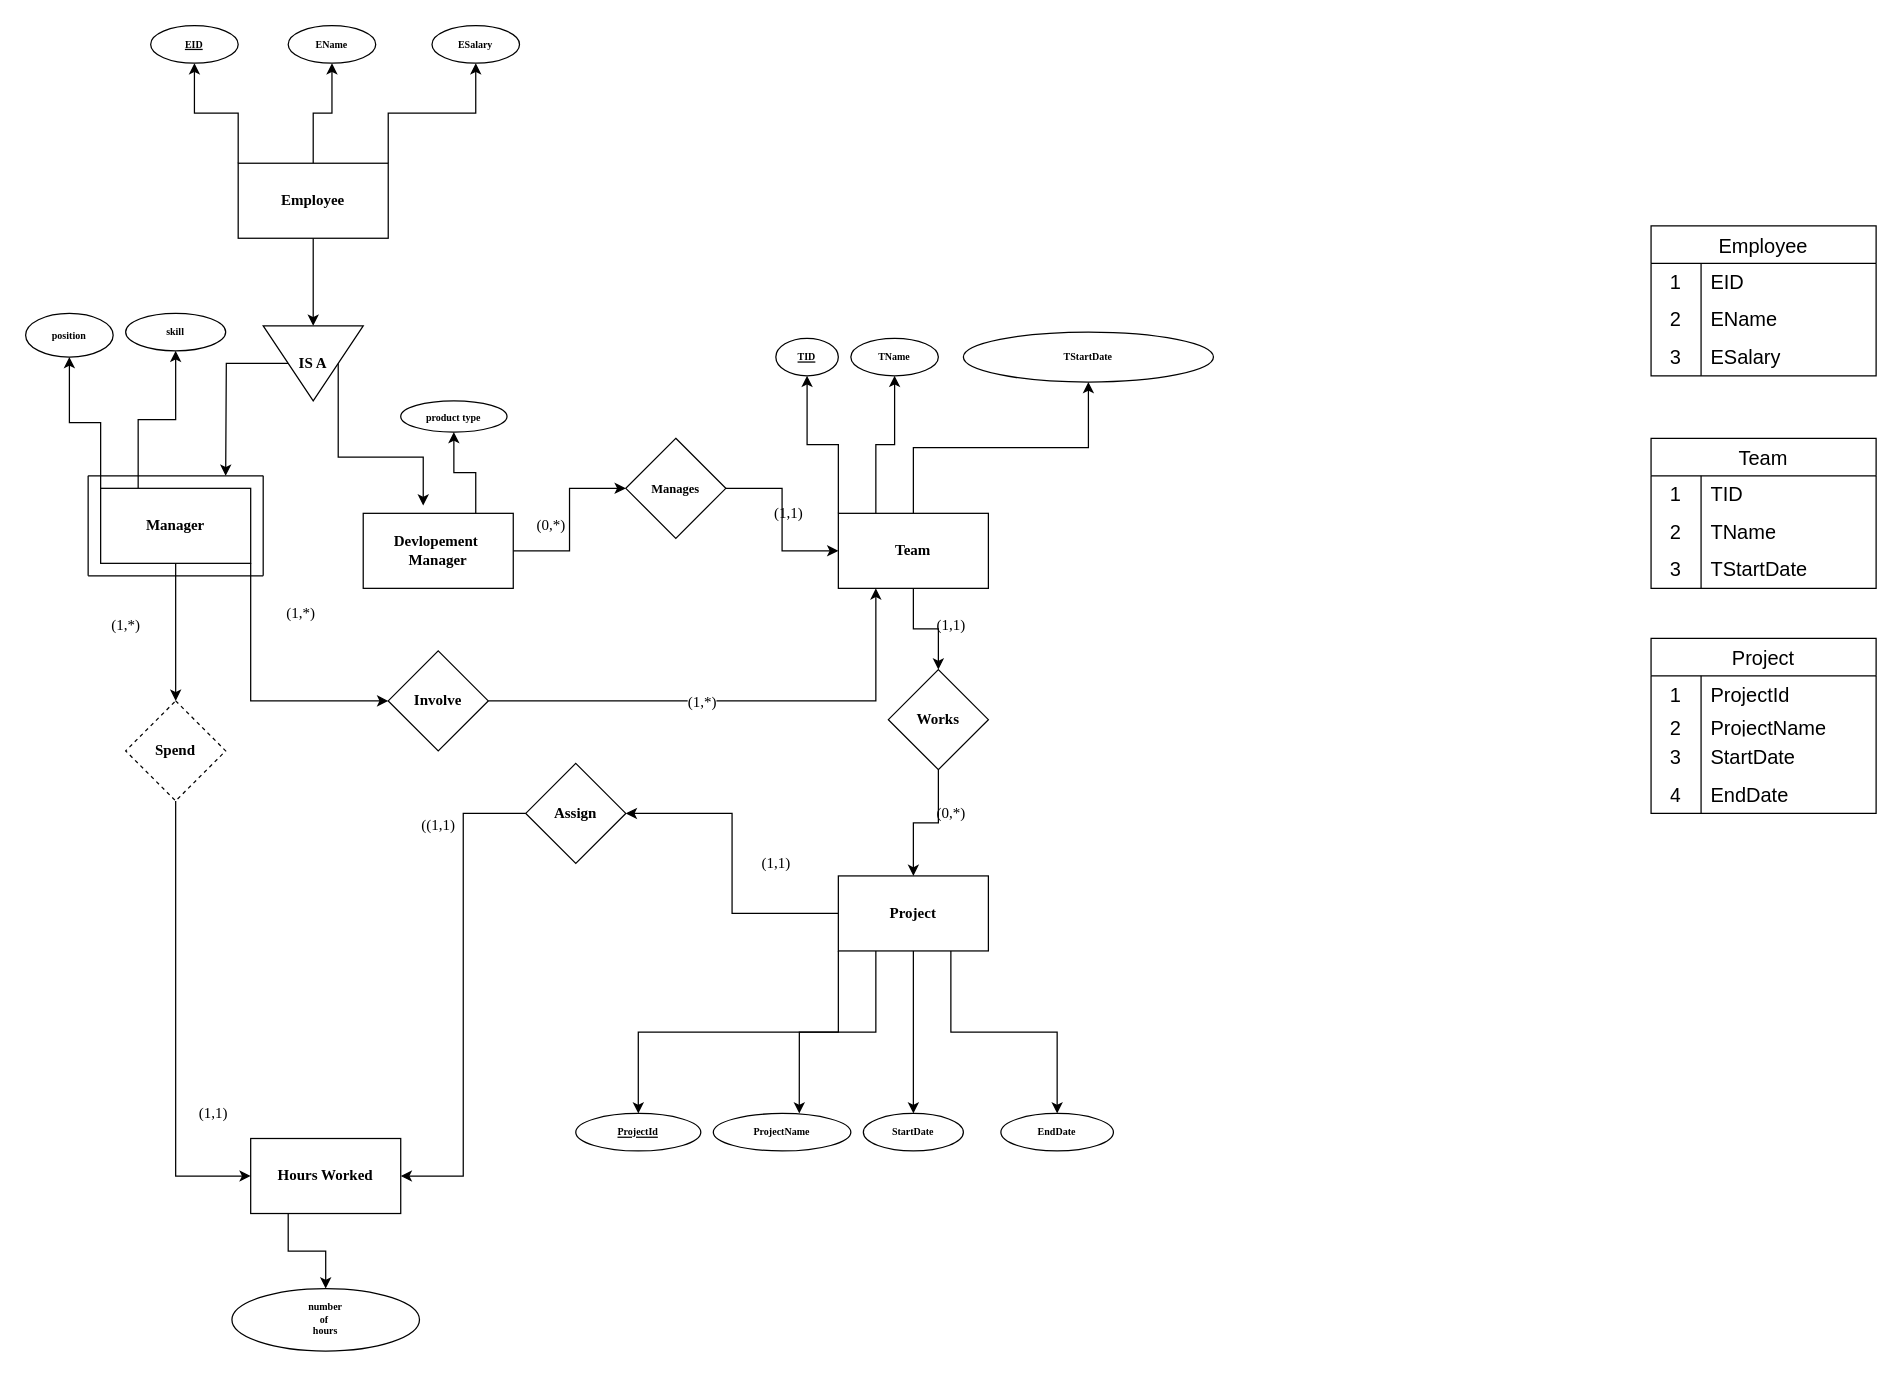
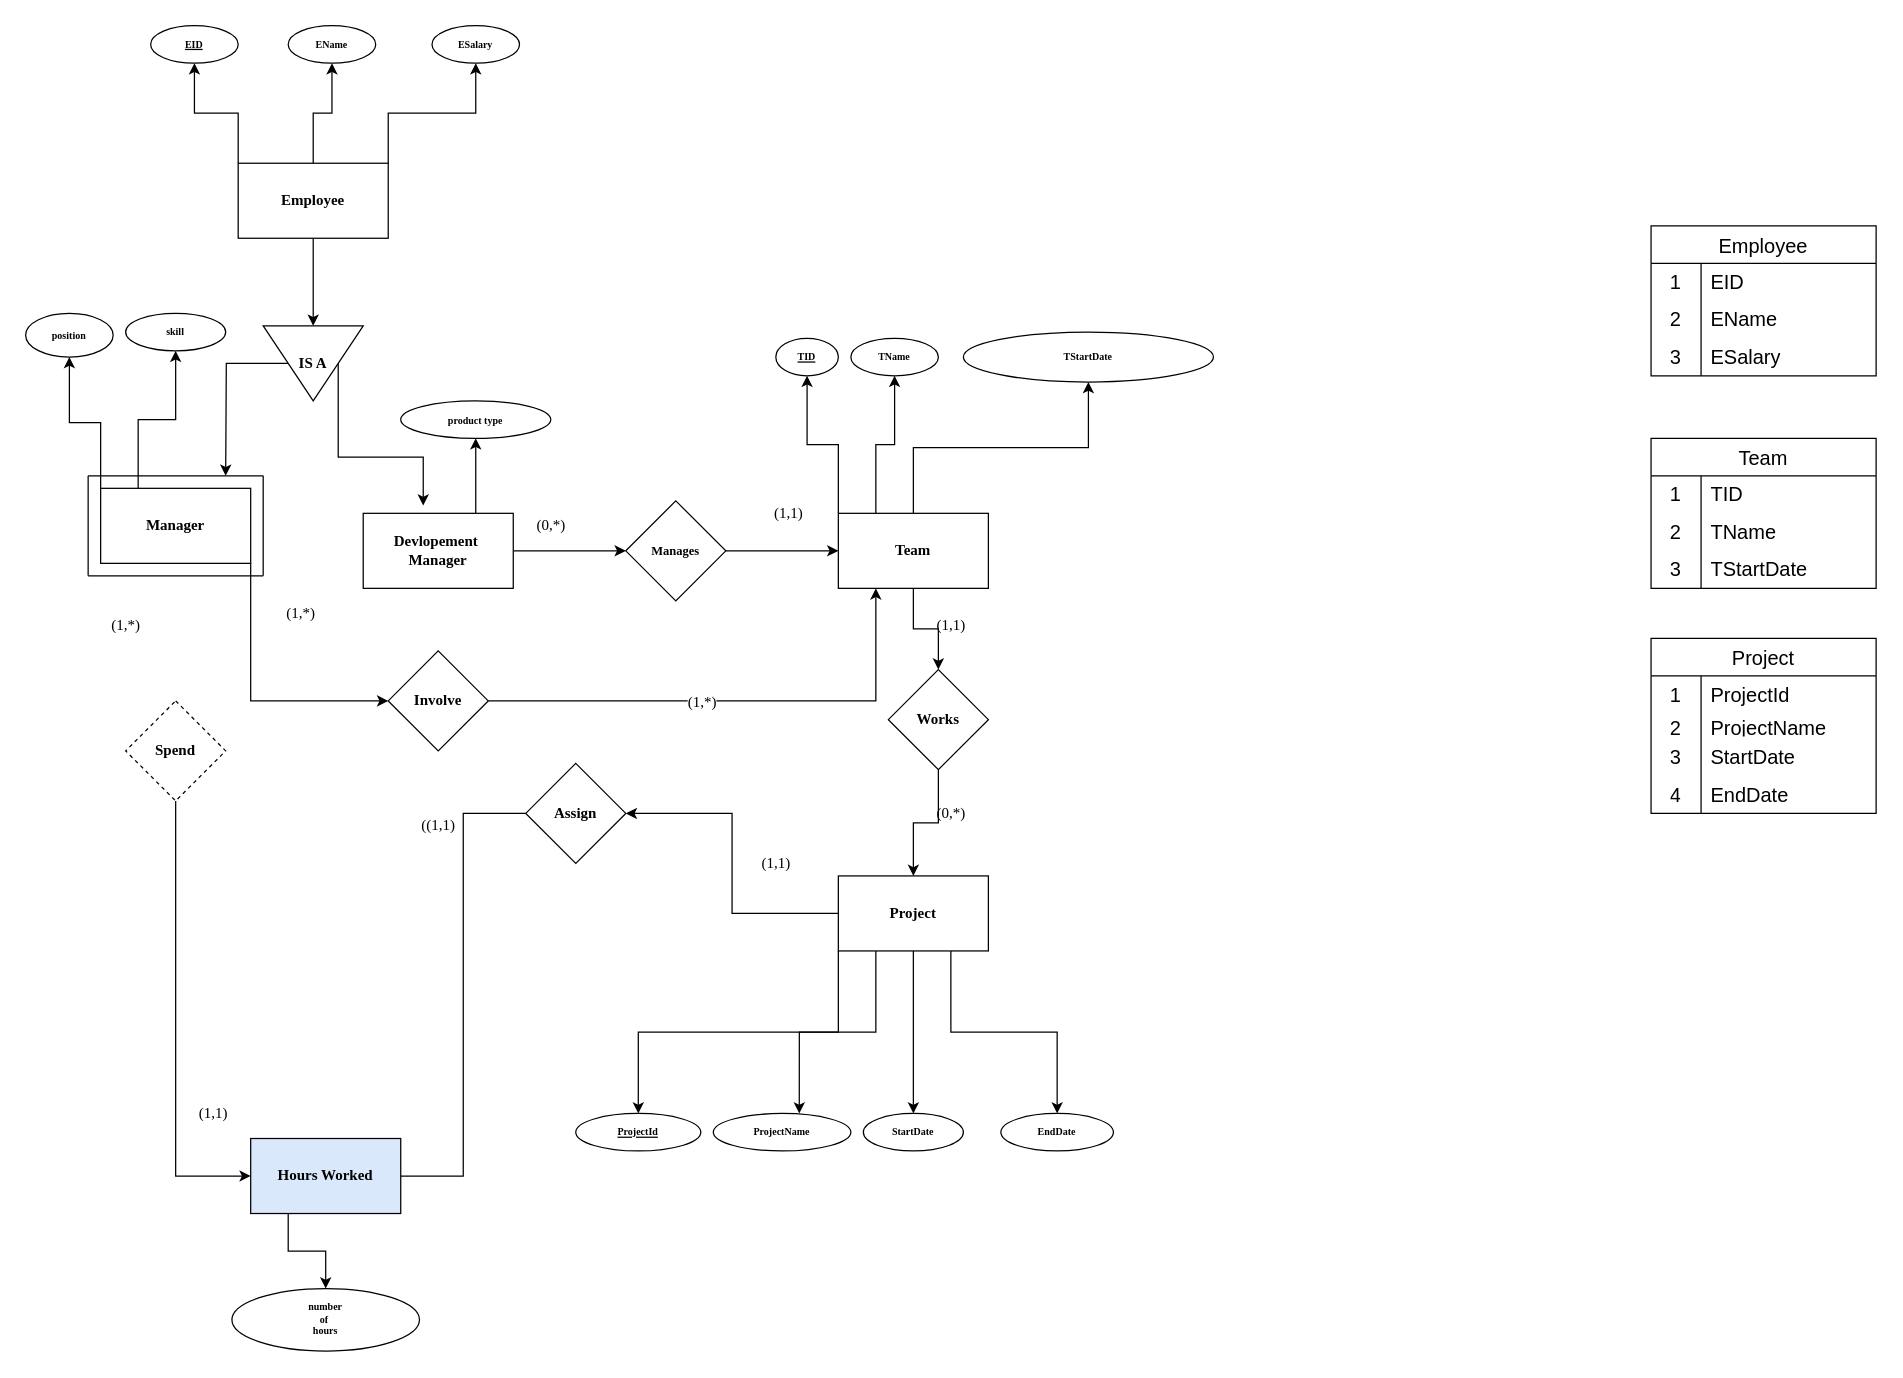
node "product type": size 106x31 -> 150x38
node "Manages": moved (676, 488) -> (676, 551)
edge "Manager" -> "Spend": removed
node "Hours Worked": fillcolor #ffffff -> #dae8fc
edge "Assign" -> "Hours Worked": arrowhead classic -> none
